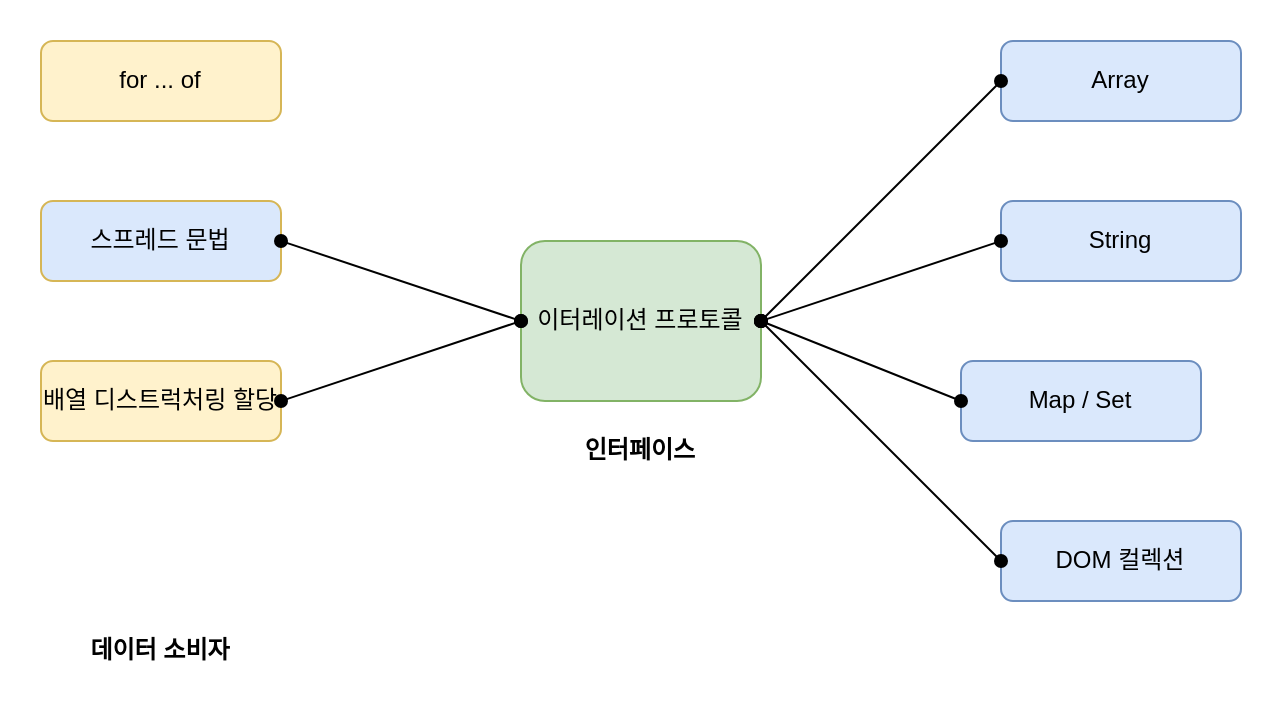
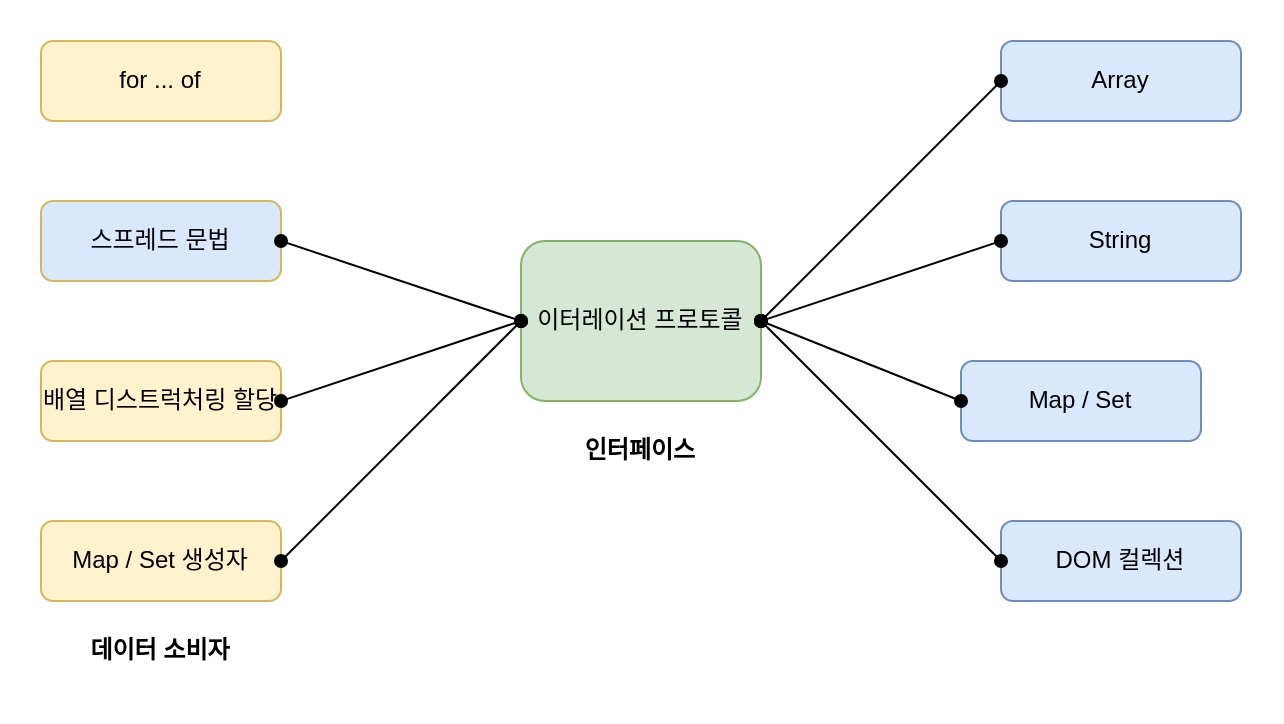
edge "이터레이션 프로토콜" -- "Map / Set 생성자": added
node "Map / Set 생성자": added
